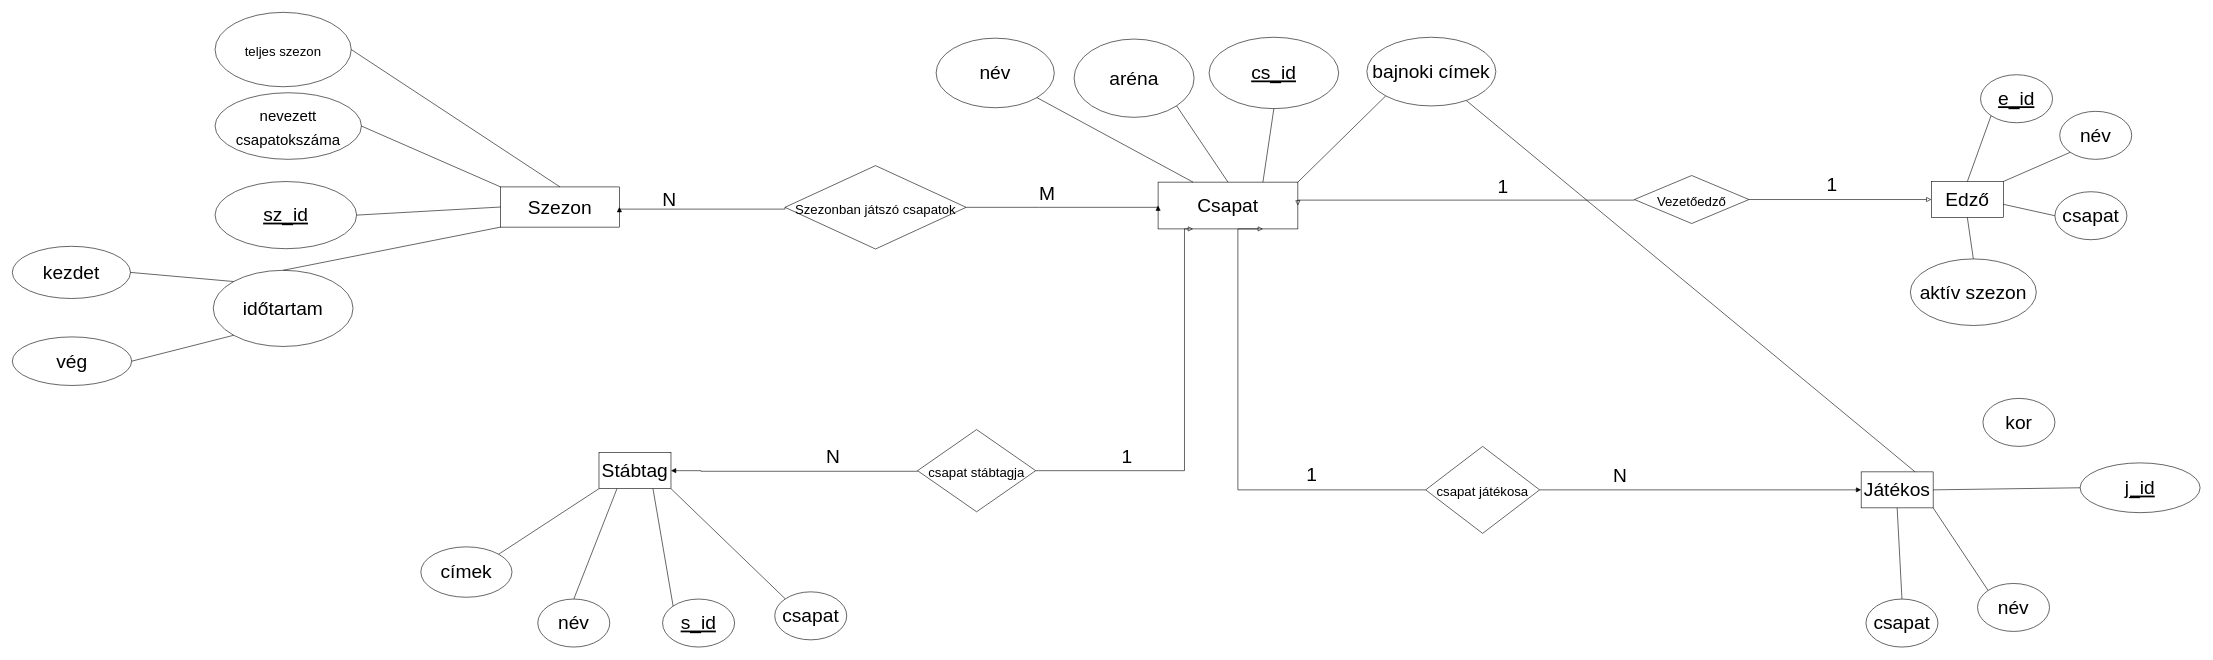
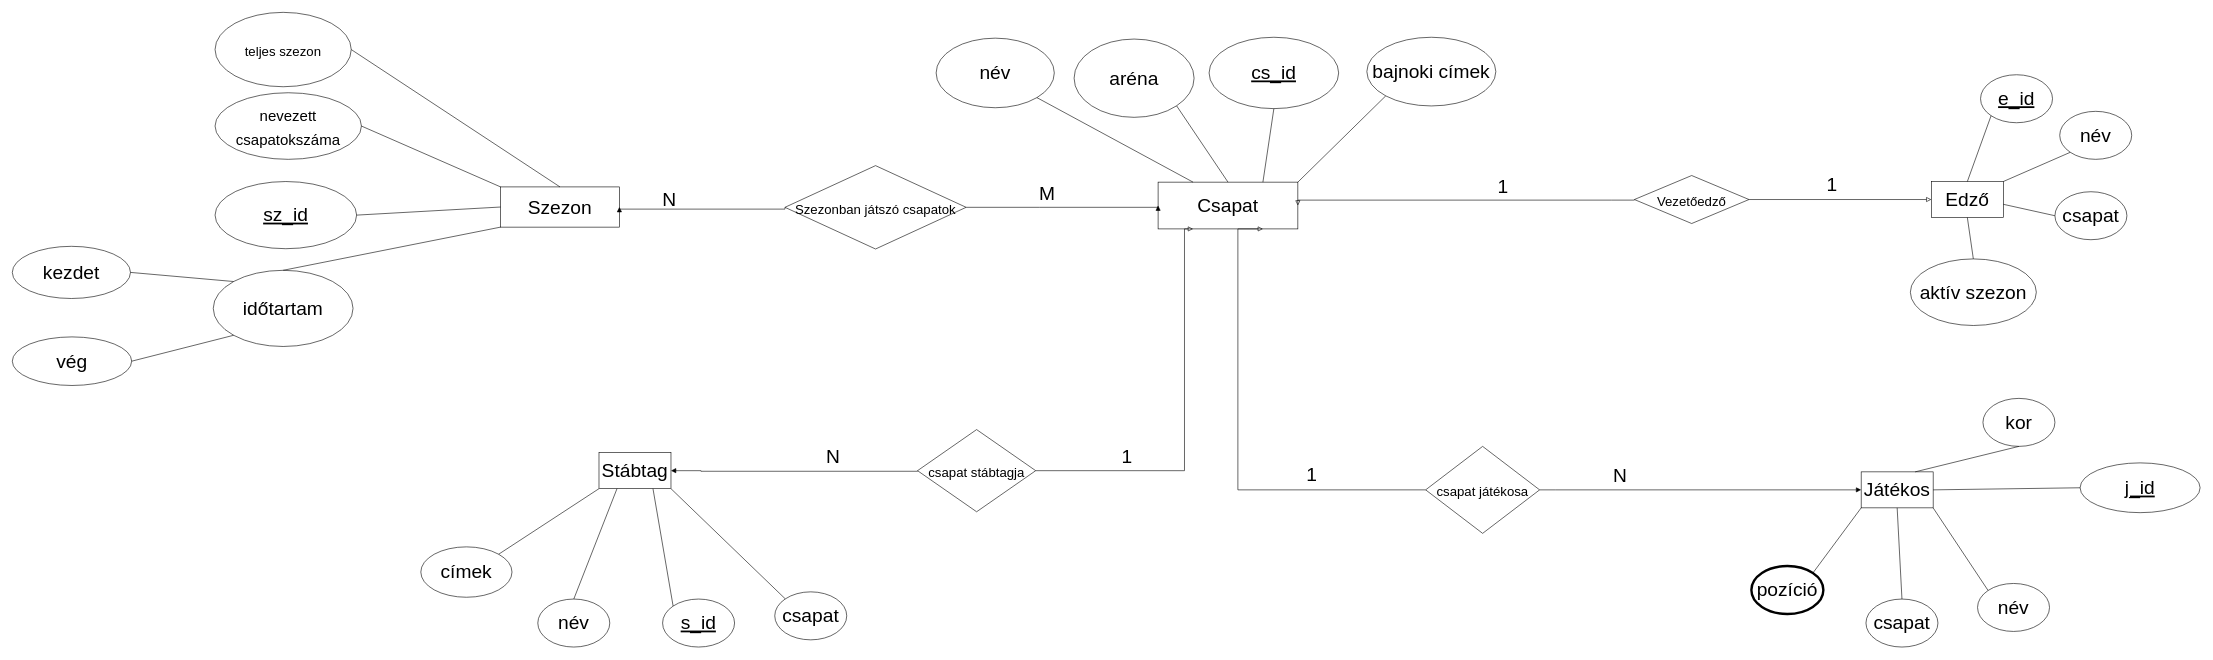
edge "bajnoki címek" -- "Játékos": now "kor" -- "Játékos"
edge "Játékos" -- "pozíció": added
node "pozíció": added
